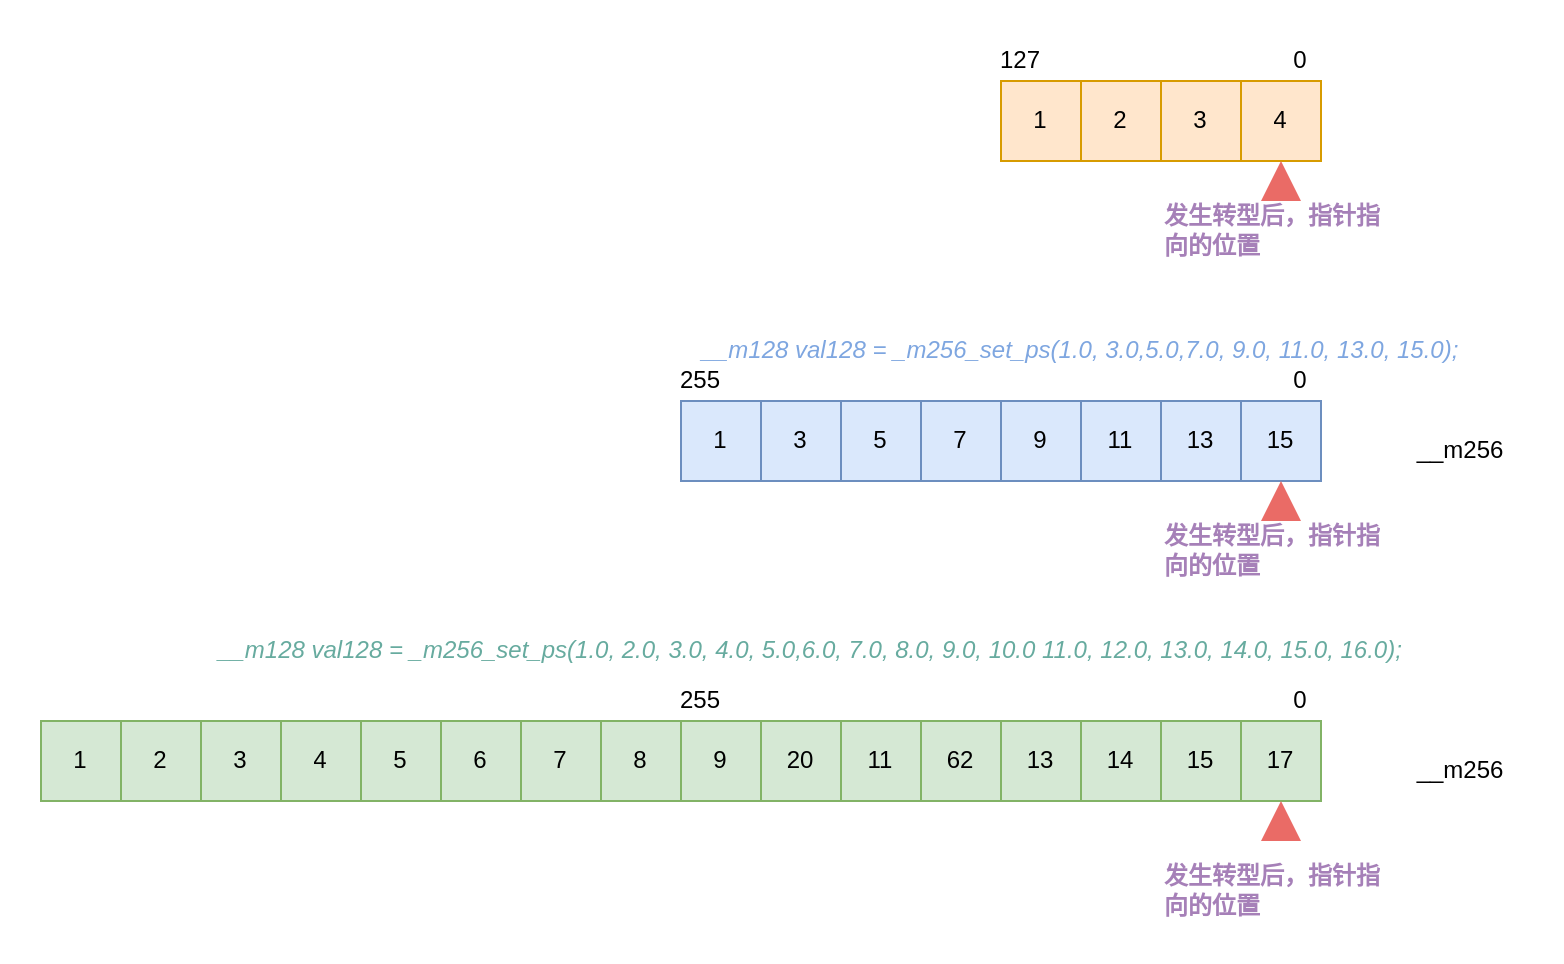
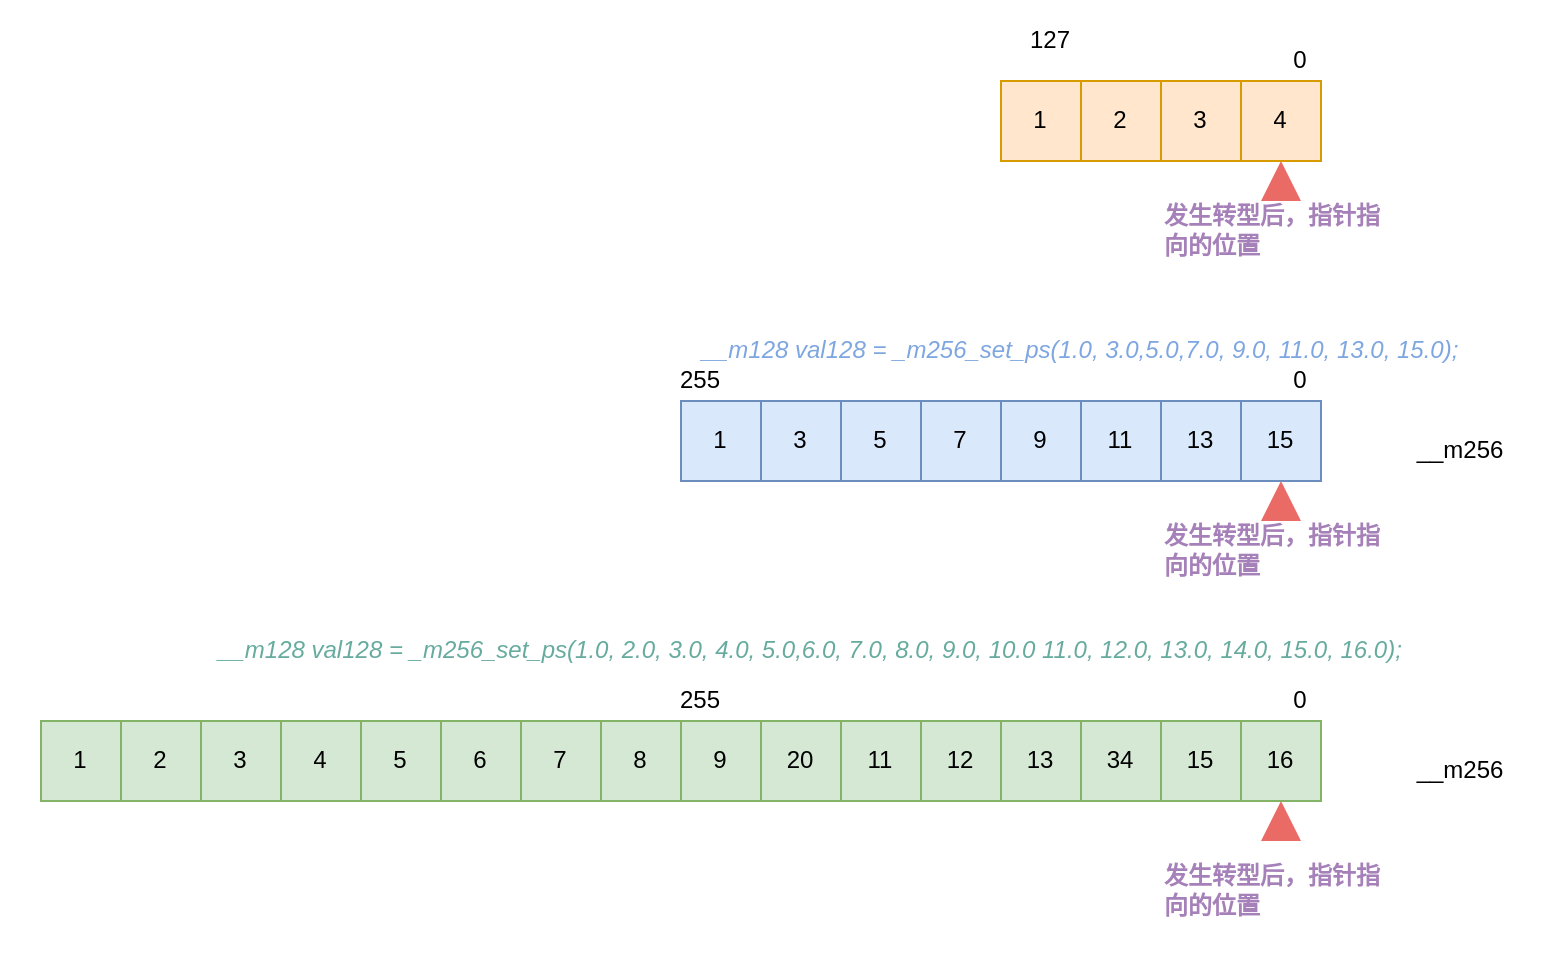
node "127": moved (1021, 61) -> (1051, 41)
node "62": label "62" -> "12"
node "14": label "14" -> "34"
node "17": label "17" -> "16"
